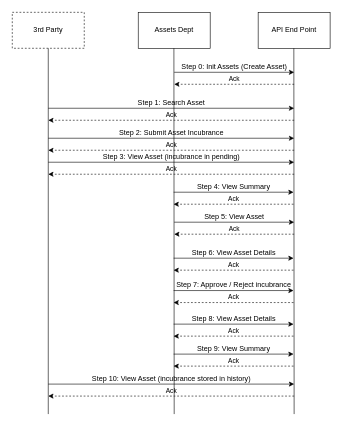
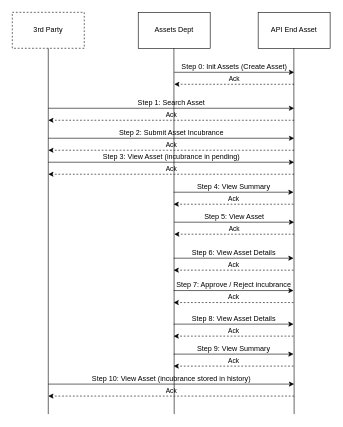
node "API End Point": label "API End Point" -> "API End Asset"
